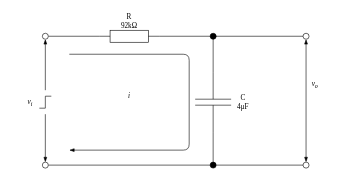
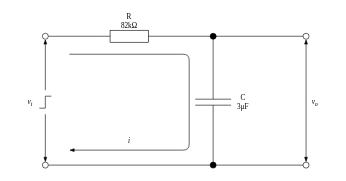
node "R 92kΩ": label "R 92kΩ" -> "R 82kΩ"
node "vo": moved (315, 84) -> (315, 102)
node "i": moved (129, 96) -> (129, 141)
node "C 4μF": label "C 4μF" -> "C 3μF"
